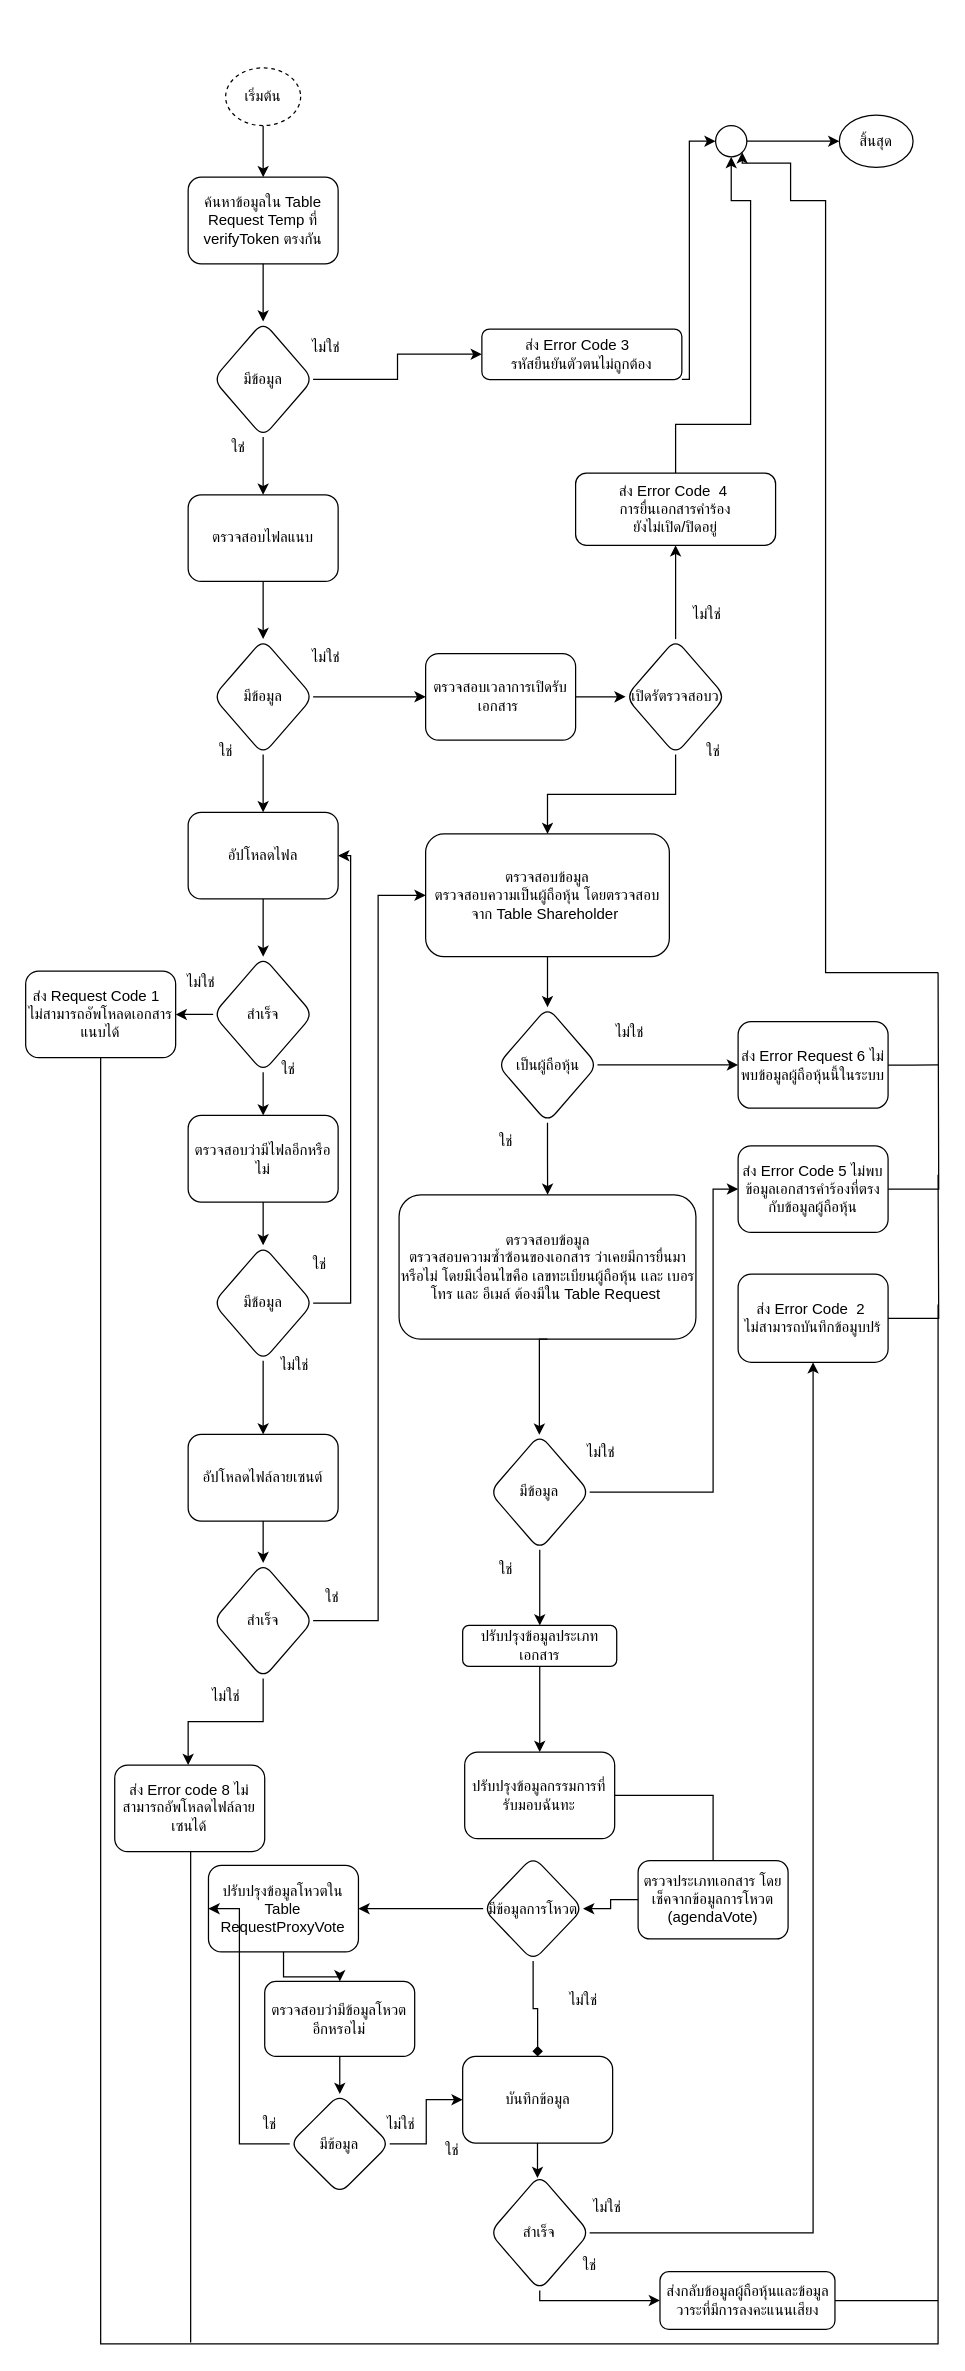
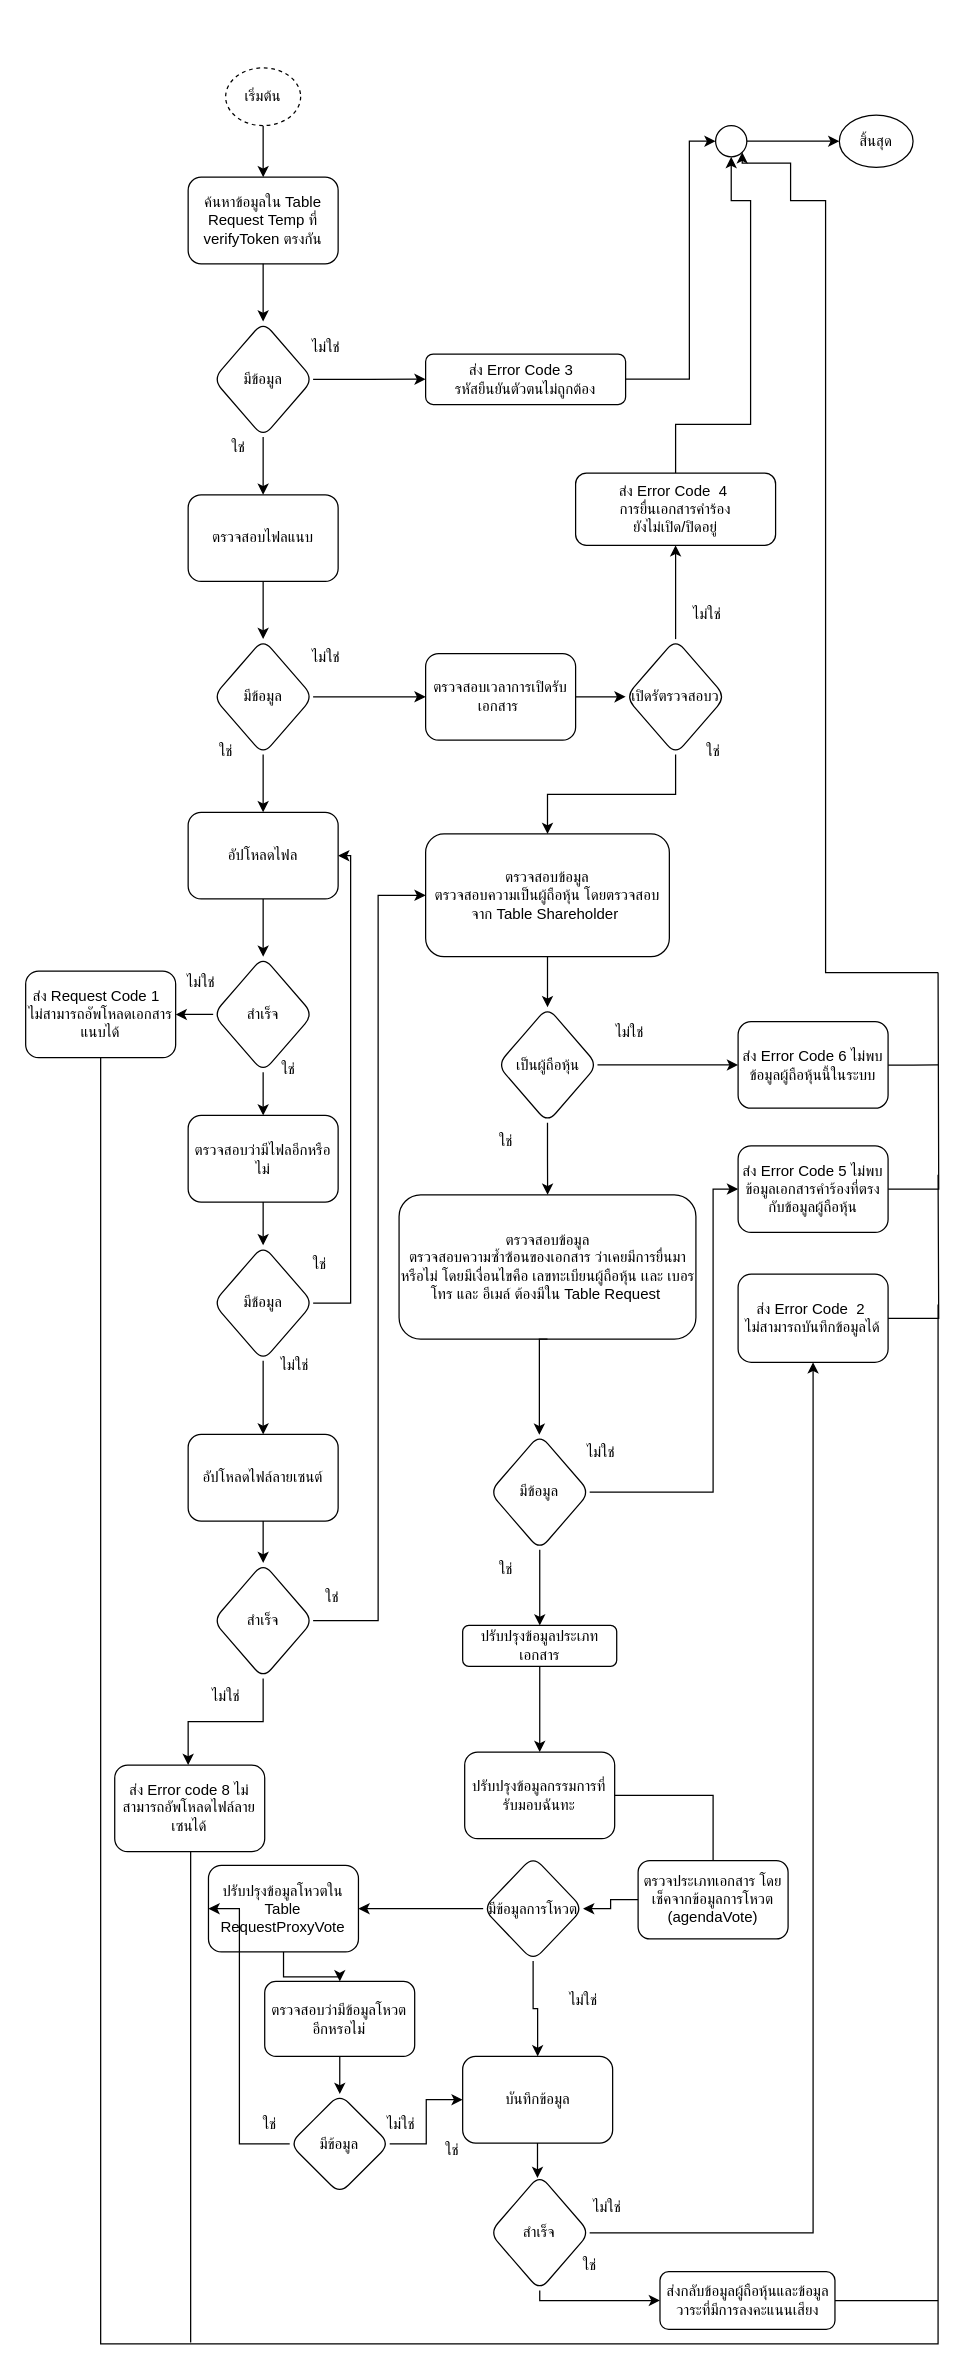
node "ส่ง Error Code 3 รหัสยืนยันตัวตนไม่ถูกต้อง": moved (582, 354) -> (526, 379)
node "ส่ง Error Request 6 ไม่พบข้อมูลผู้ถือหุ้นนี้ในระบบ": label "ส่ง Error Request 6 ไม่พบข้อมูลผู้ถือหุ้นนี้ในระบบ" -> "ส่ง Error Code 6 ไม่พบข้อมูลผู้ถือหุ้นนี้ในระบบ"
node "ส่ง Error Code 2 ไม่สามารถบันทึกข้อมูบปร้": label "ส่ง Error Code 2 ไม่สามารถบันทึกข้อมูบปร้" -> "ส่ง Error Code 2 ไม่สามารถบันทึกข้อมูลได้"
edge "มีข้อมูลการโหวต" -> "บันทึกข้อมูล": arrowhead diamond -> classic
